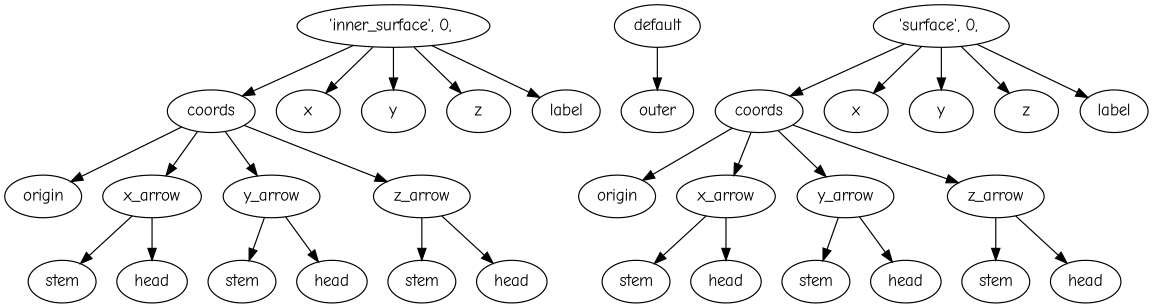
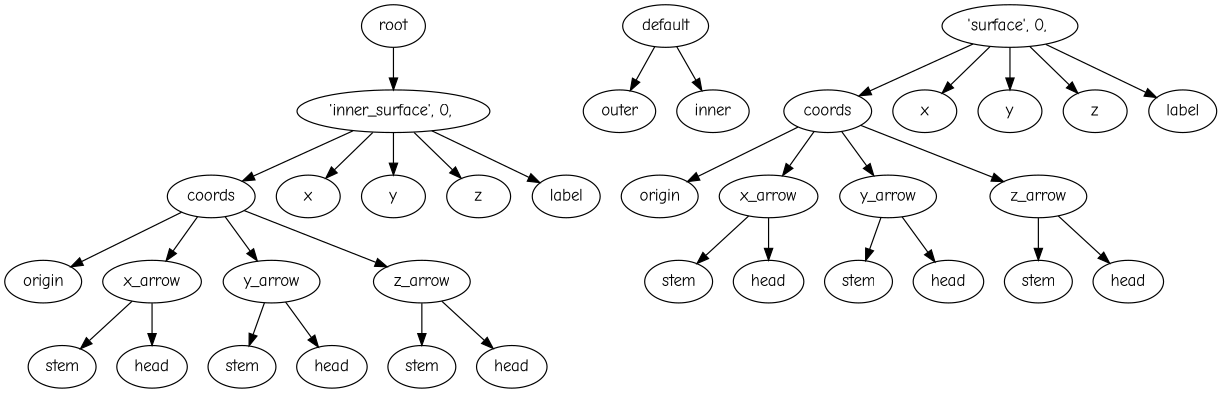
node "root": added
node "inner": added
